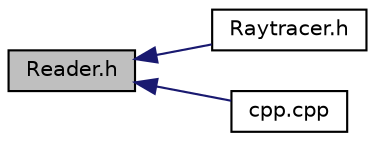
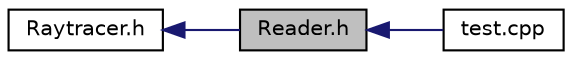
edge "Raytracer.h" -> "Reader.h": reversed
node "cpp.cpp": label "cpp.cpp" -> "test.cpp"
